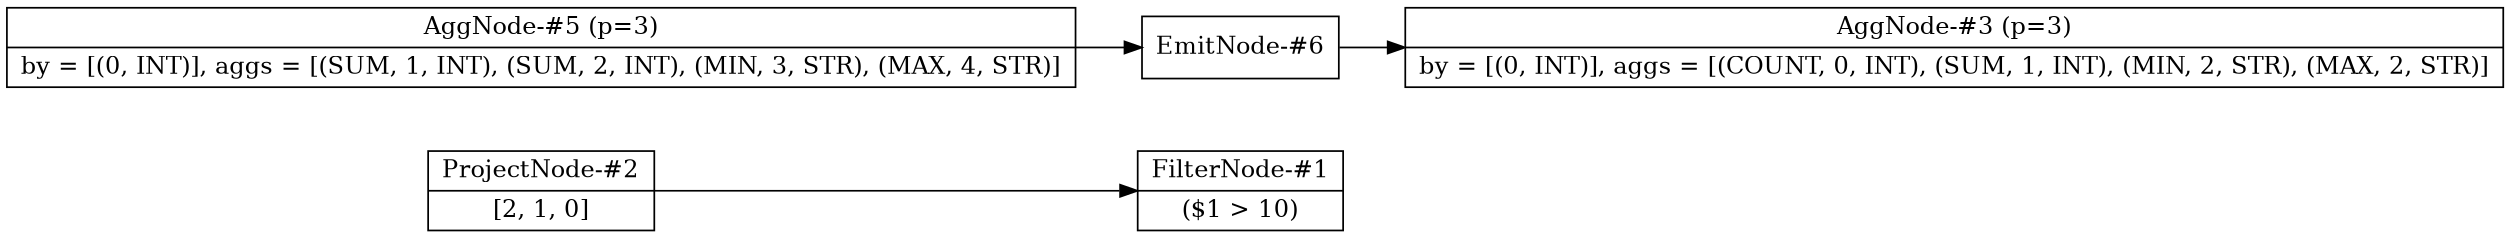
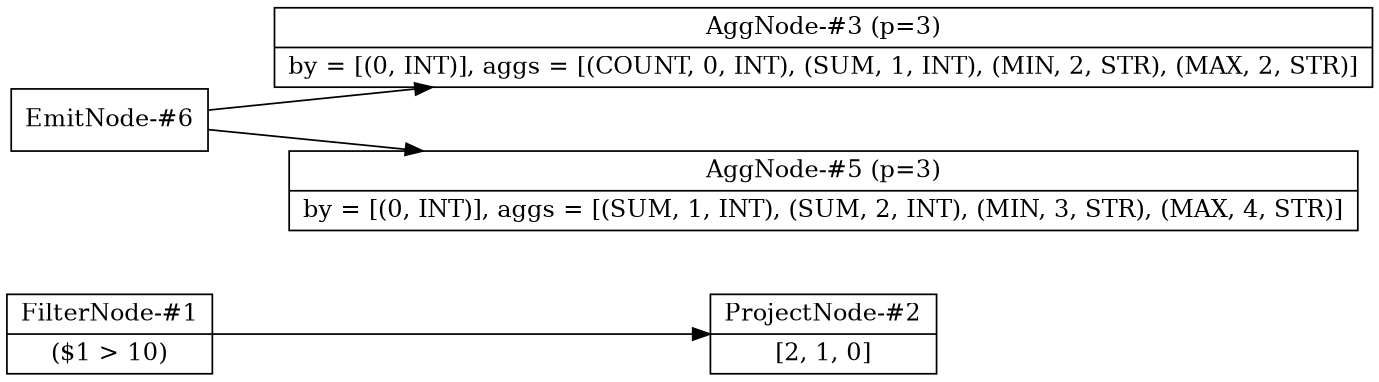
edge "AggNode-#5 (p=3)" -> "EmitNode-#6": reversed
edge "ProjectNode-#2" -> "FilterNode-#1": reversed
